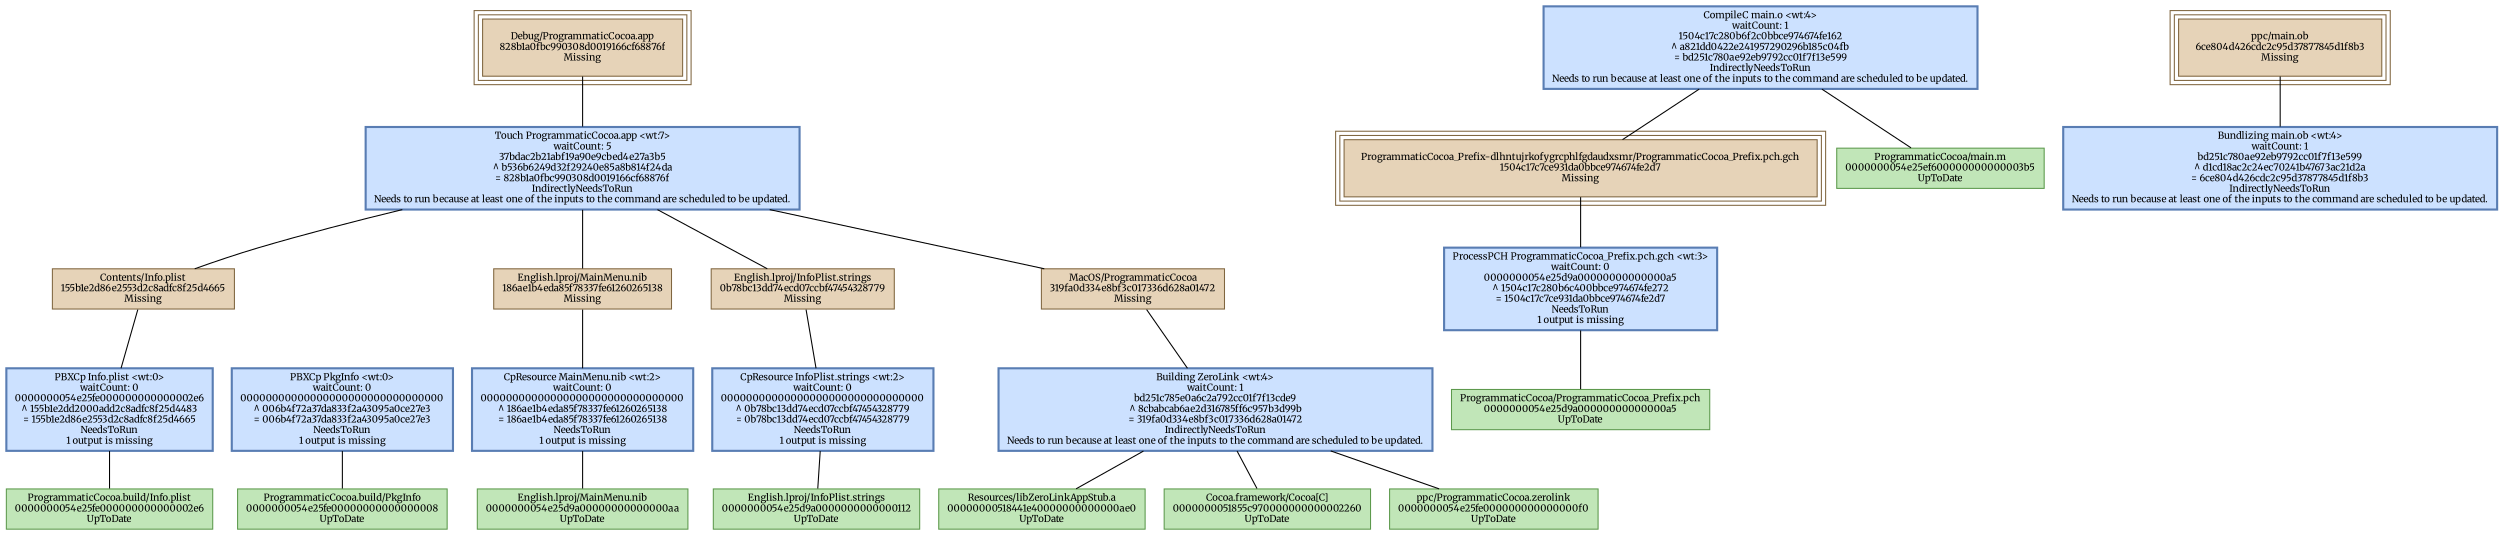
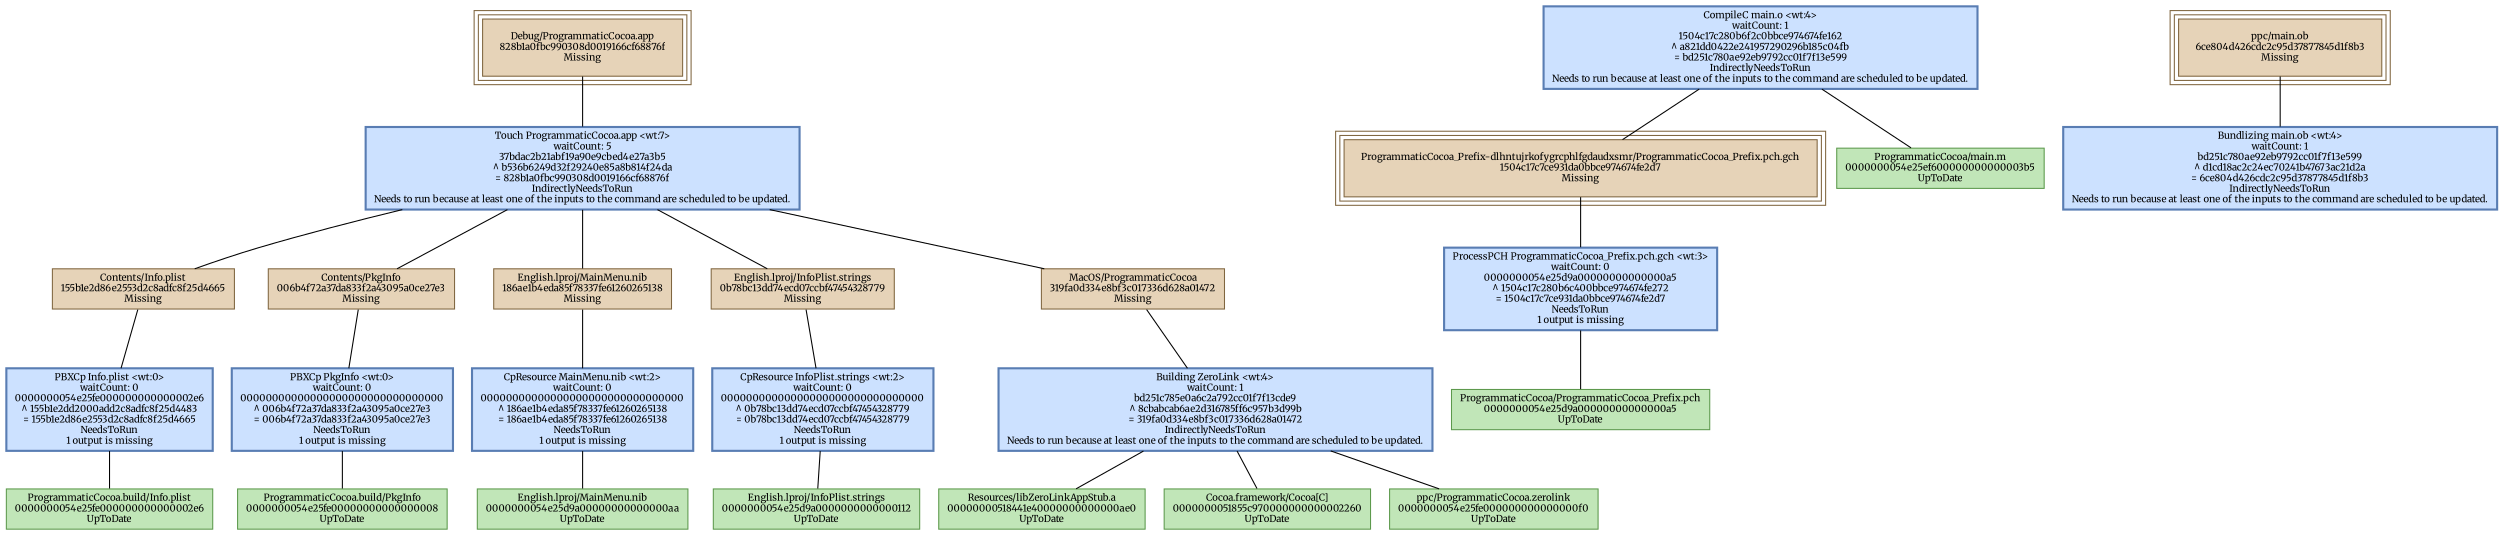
node "Contents/PkgInfo 006b4f72a37da833f2a43095a0ce27e3 Missing": added
